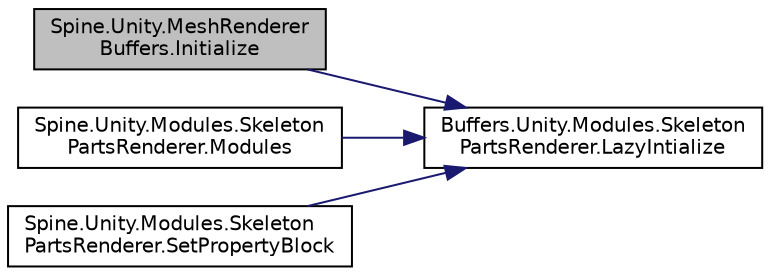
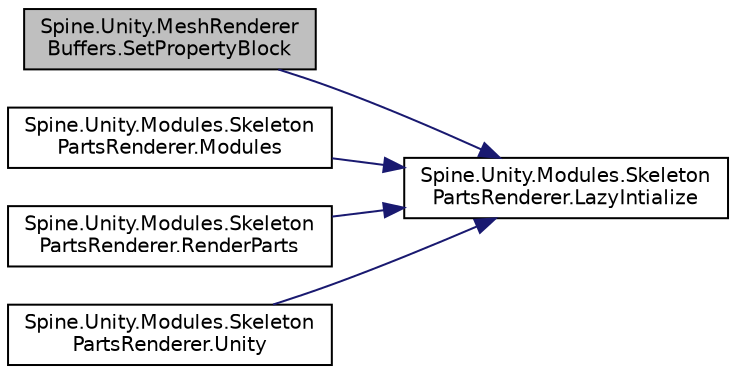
node "Spine.Unity.MeshRenderer Buffers.Initialize": label "Spine.Unity.MeshRenderer Buffers.Initialize" -> "Spine.Unity.MeshRenderer Buffers.SetPropertyBlock"
node "Buffers.Unity.Modules.Skeleton PartsRenderer.LazyIntialize": label "Buffers.Unity.Modules.Skeleton PartsRenderer.LazyIntialize" -> "Spine.Unity.Modules.Skeleton PartsRenderer.LazyIntialize"
node "Spine.Unity.Modules.Skeleton PartsRenderer.RenderParts": added
node "Spine.Unity.Modules.Skeleton PartsRenderer.SetPropertyBlock": label "Spine.Unity.Modules.Skeleton PartsRenderer.SetPropertyBlock" -> "Spine.Unity.Modules.Skeleton PartsRenderer.Unity"
